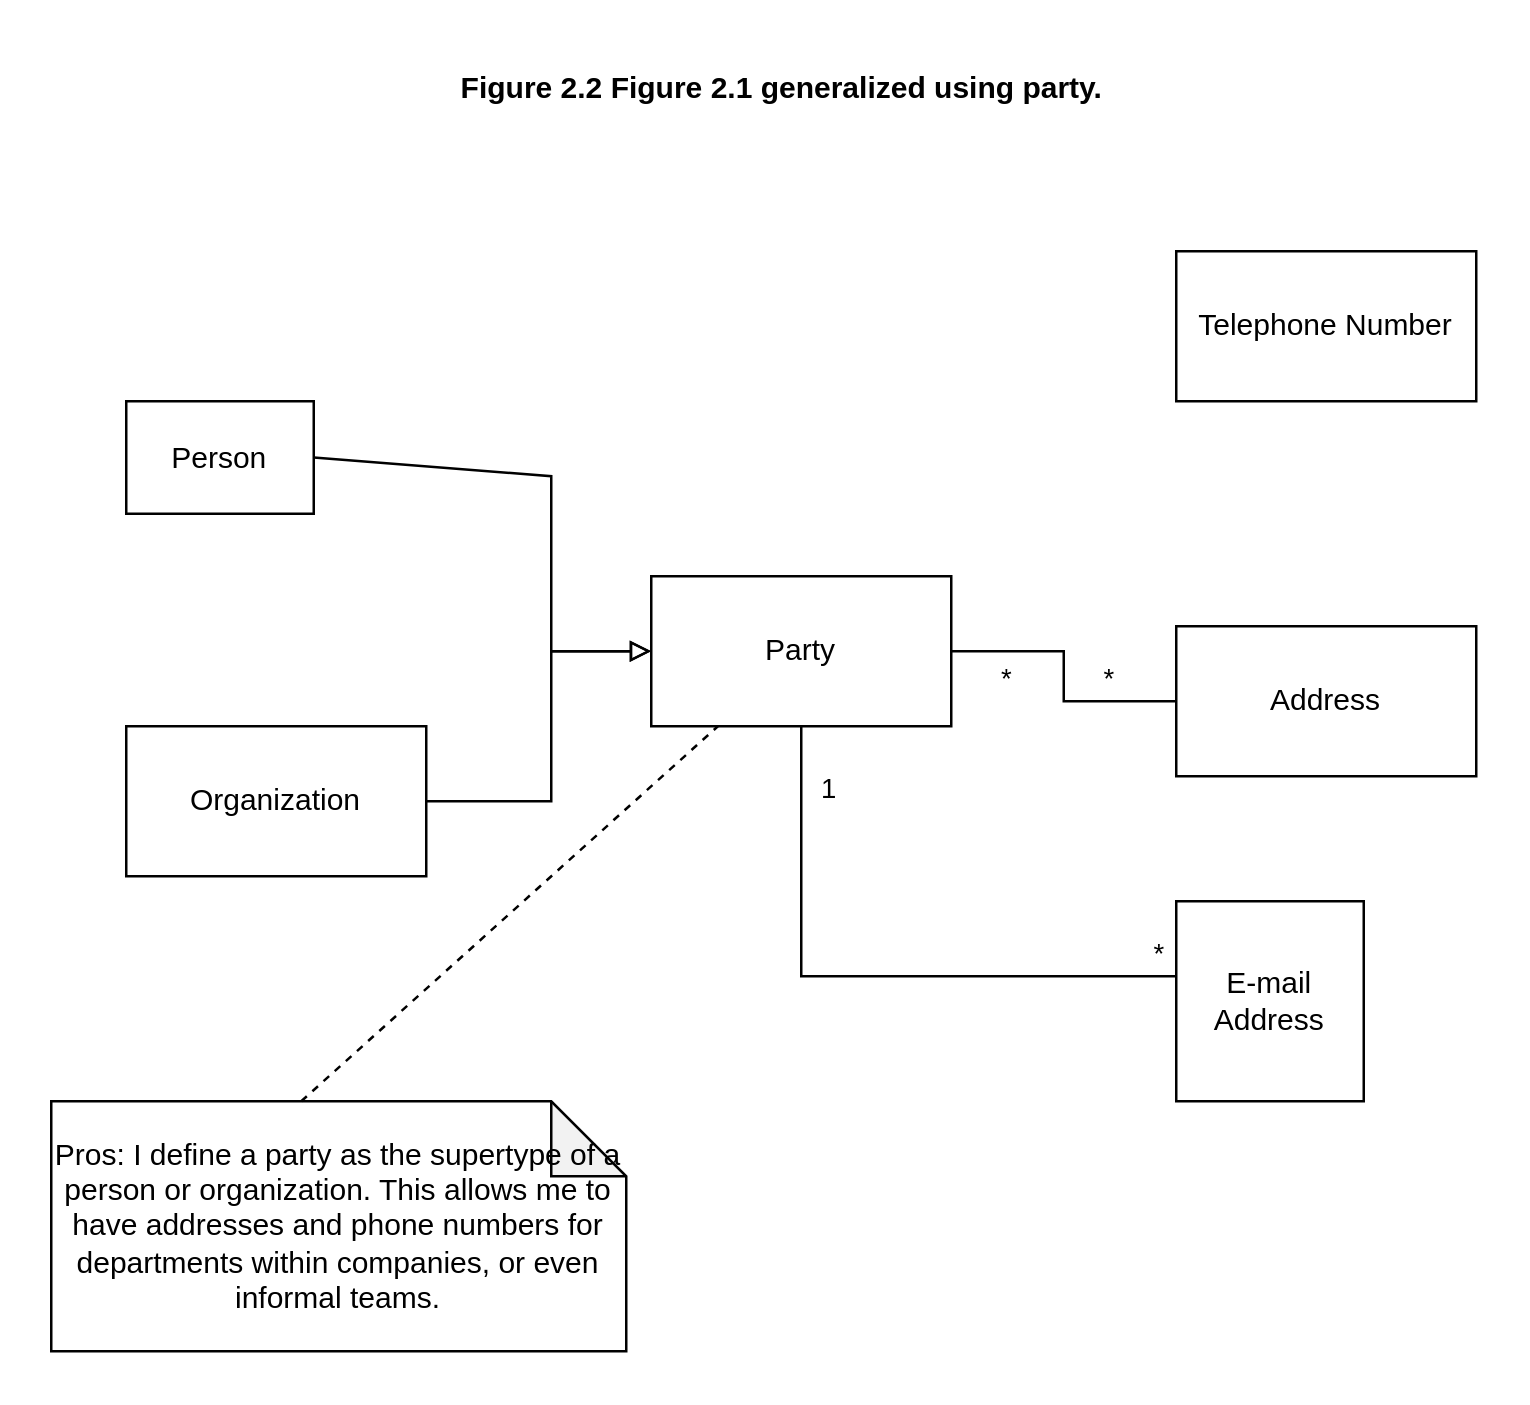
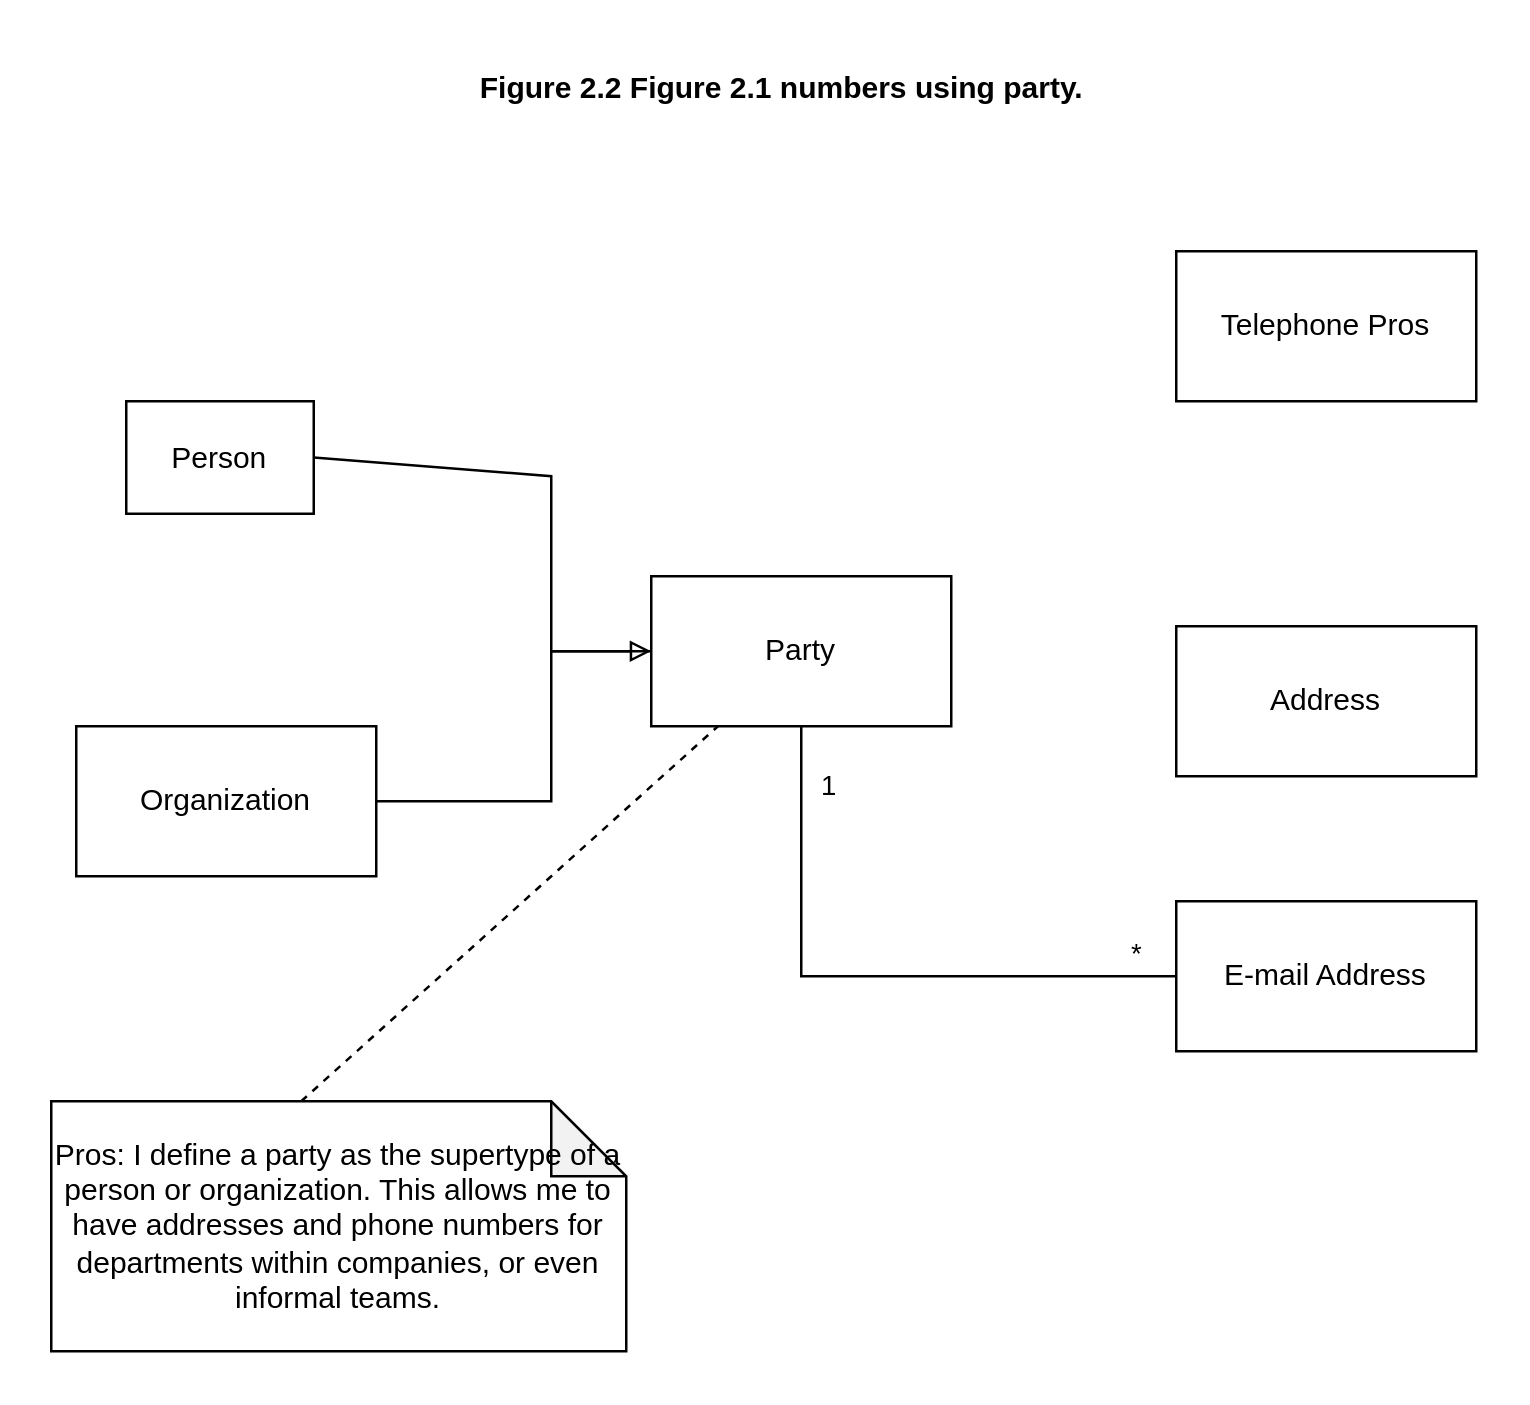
node "Figure 2.2 Figure 2.1 generalized using party.": label "Figure 2.2 Figure 2.1 generalized using party." -> "Figure 2.2 Figure 2.1 numbers using party."
node "Telephone Number": label "Telephone Number" -> "Telephone Pros"
edge "Person" -> "Party": arrowhead block -> none
edge "Party" -- "Address": removed, labels "*", "*"
node "Organization": moved (276, 801) -> (226, 801)
node "E-mail Address": size 188x200 -> 300x150
